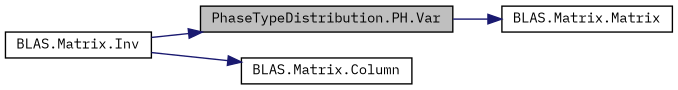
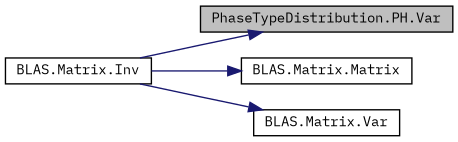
edge "PhaseTypeDistribution.PH.Var" -> "BLAS.Matrix.Matrix": now "BLAS.Matrix.Inv" -> "BLAS.Matrix.Matrix"
node "BLAS.Matrix.Column": label "BLAS.Matrix.Column" -> "BLAS.Matrix.Var"
